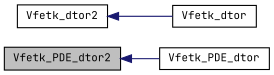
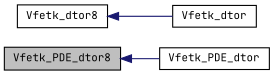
node "Vfetk_dtor2": label "Vfetk_dtor2" -> "Vfetk_dtor8"
node "Vfetk_PDE_dtor2": label "Vfetk_PDE_dtor2" -> "Vfetk_PDE_dtor8"
